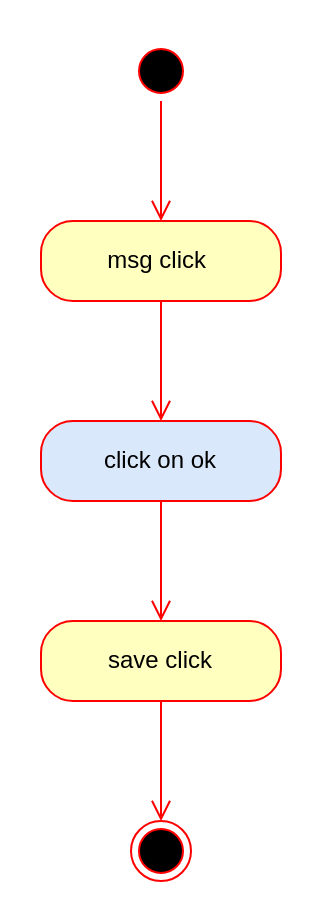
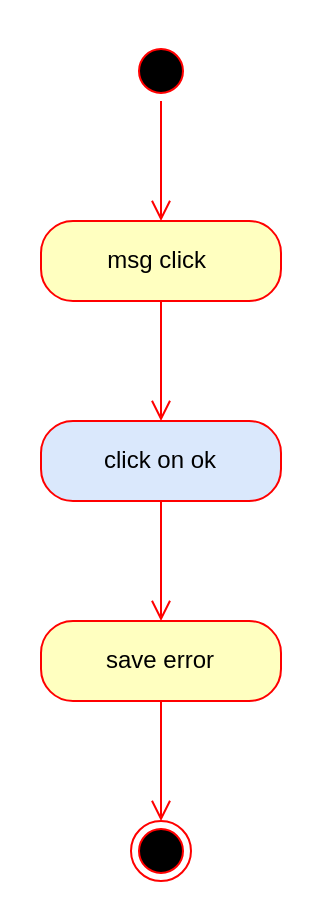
node "save click": label "save click" -> "save error"
